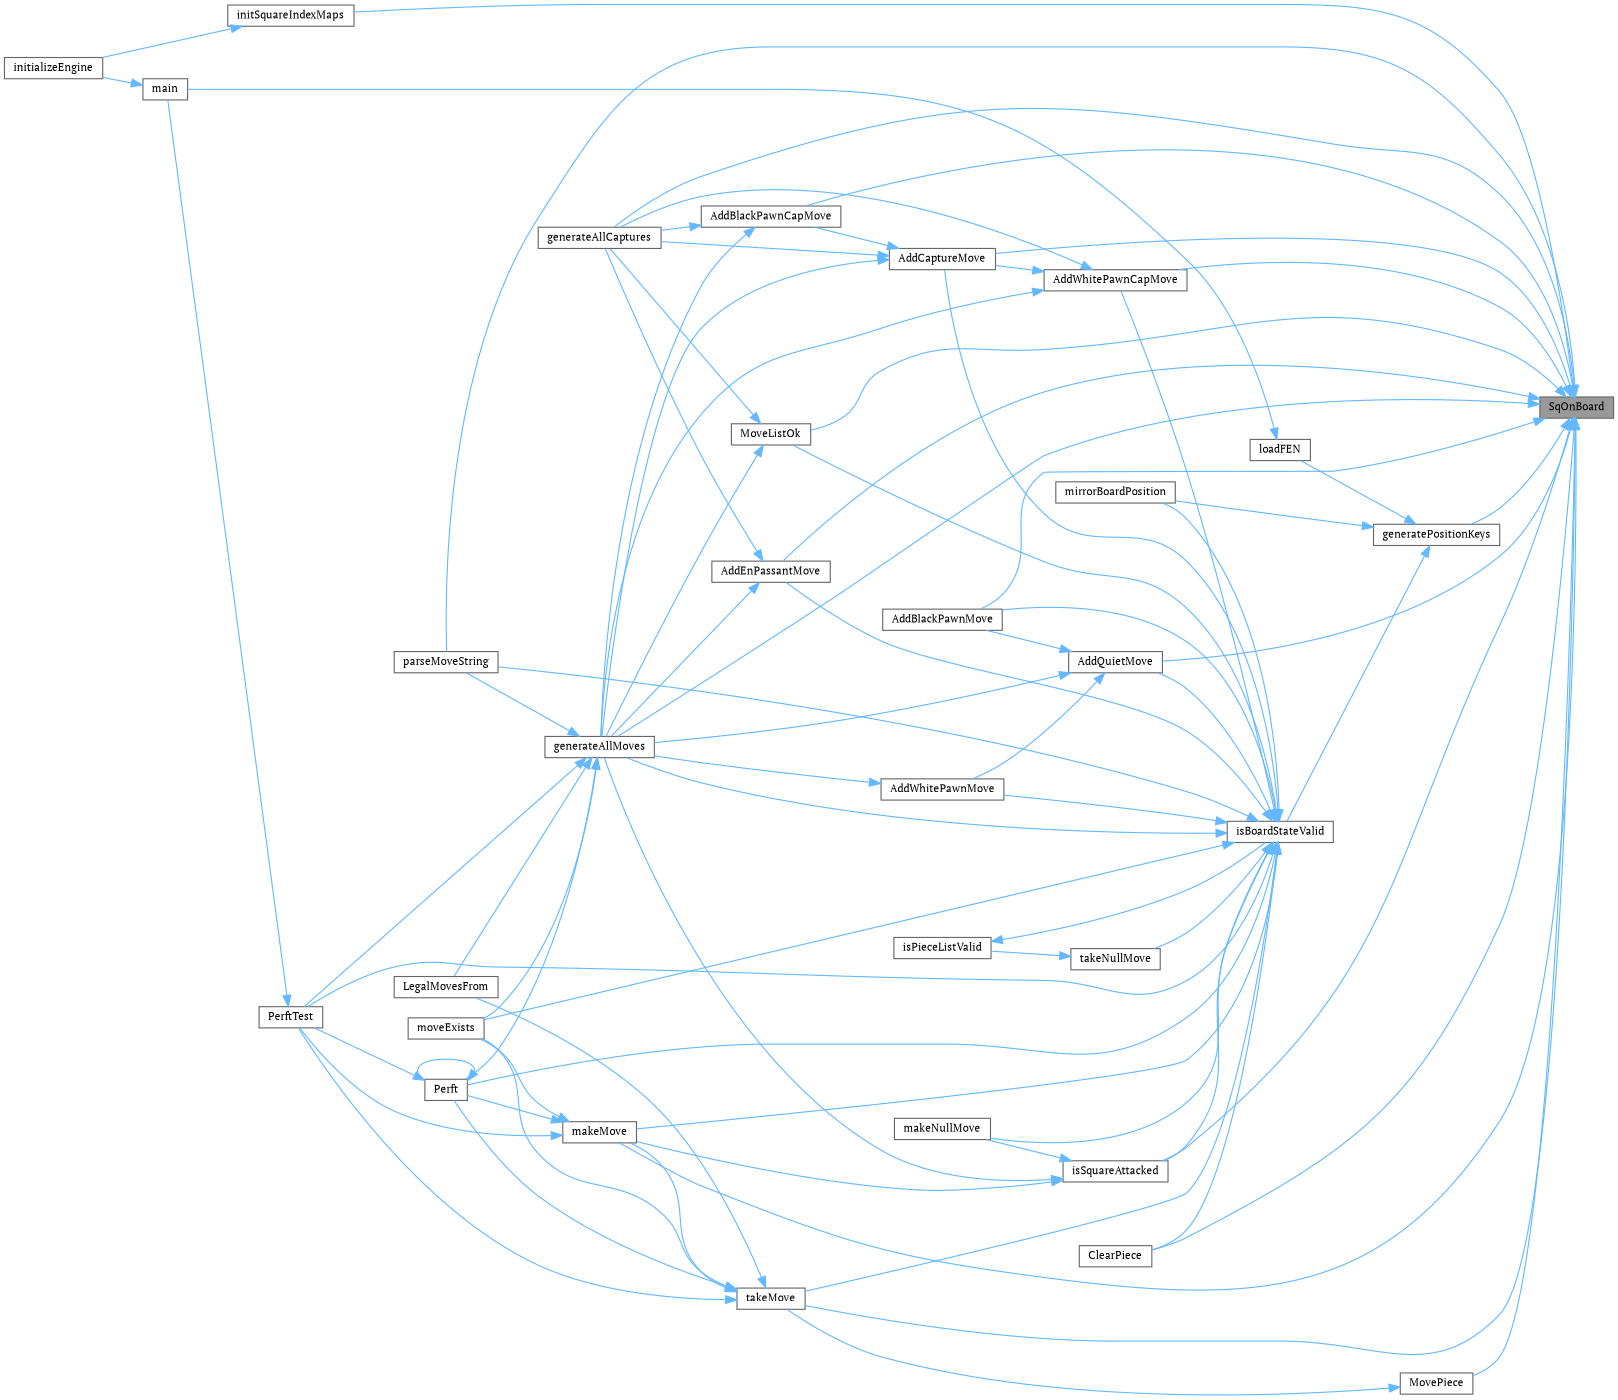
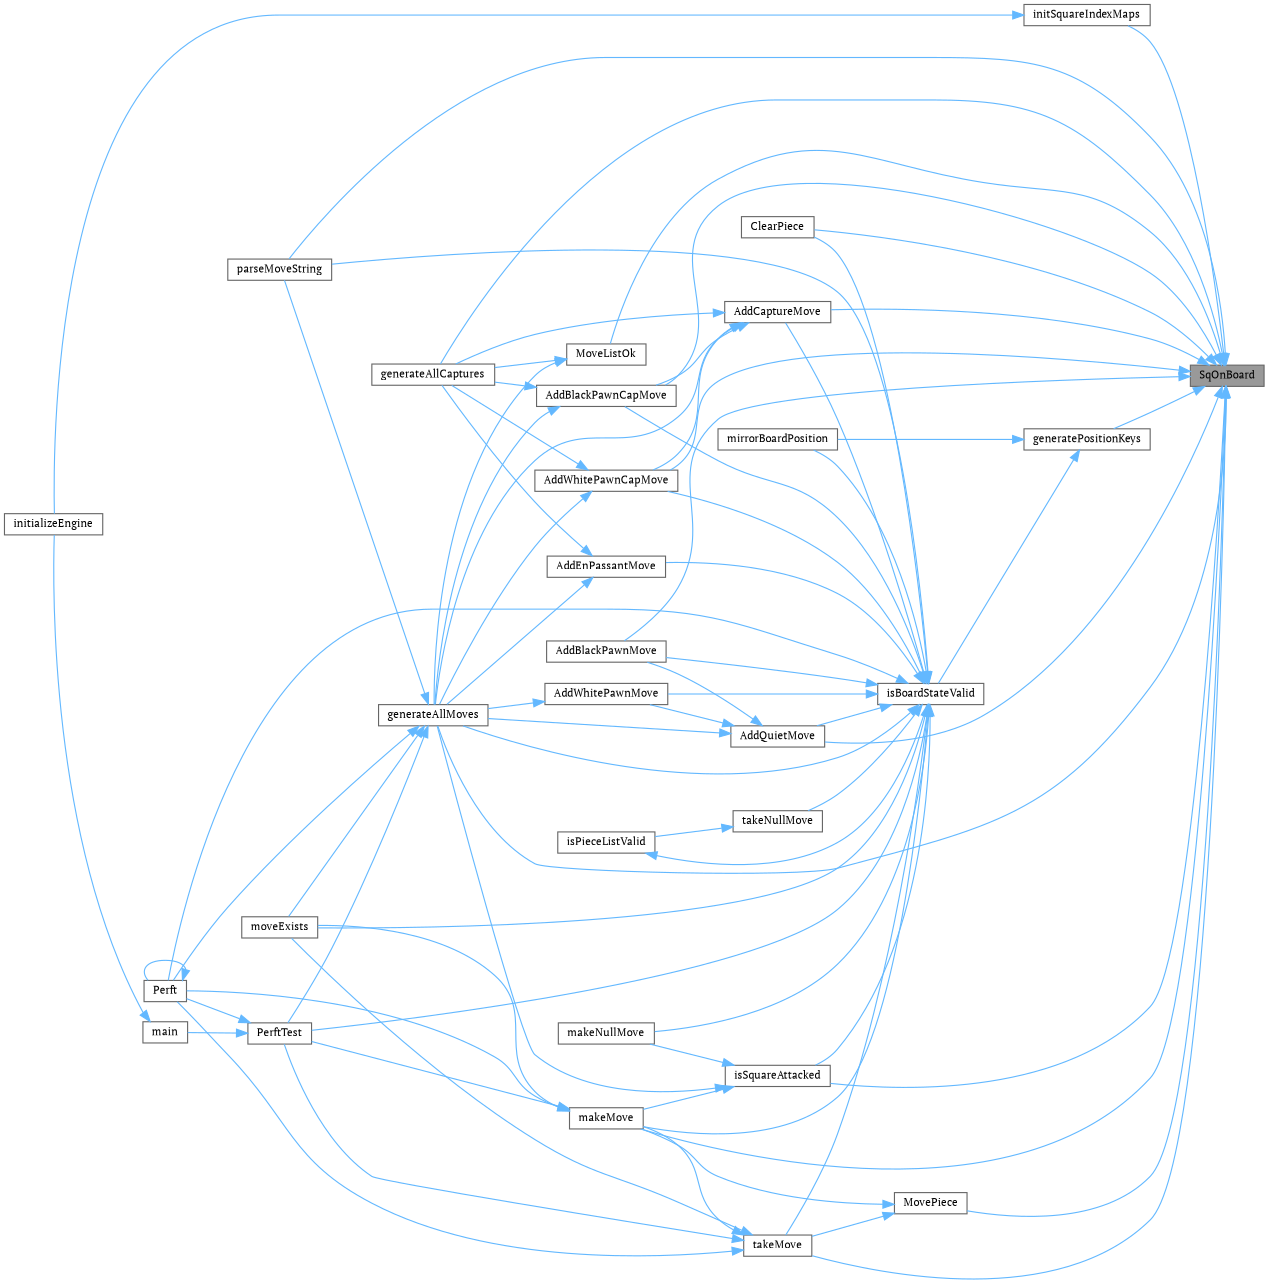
edge "AddCaptureMove" -> "AddWhitePawnCapMove": reversed
edge "AddEnPassantMove" -> "SqOnBoard": removed
node "loadFEN": removed
edge "MoveListOk" -> "isBoardStateValid": now "AddBlackPawnCapMove" -> "isBoardStateValid"
node "LegalMovesFrom": removed
edge "PerftTest" -> "Perft": reversed
edge "makeMove" -> "MovePiece": added
